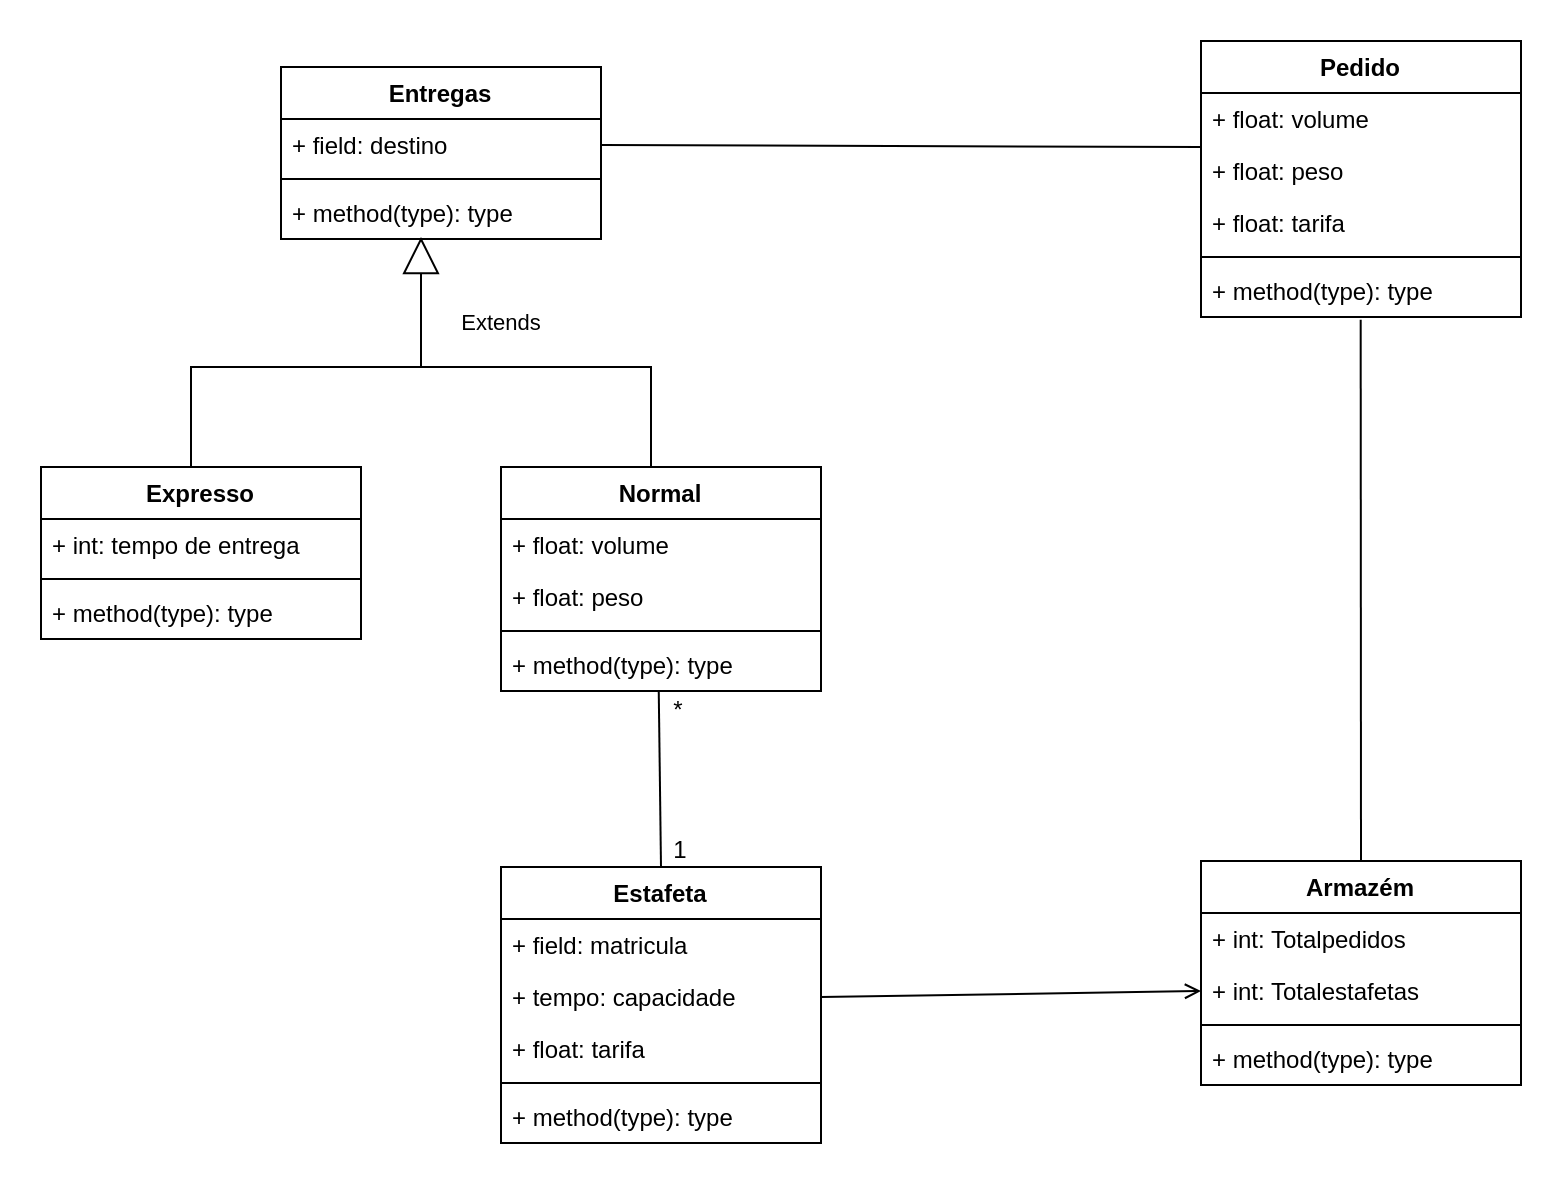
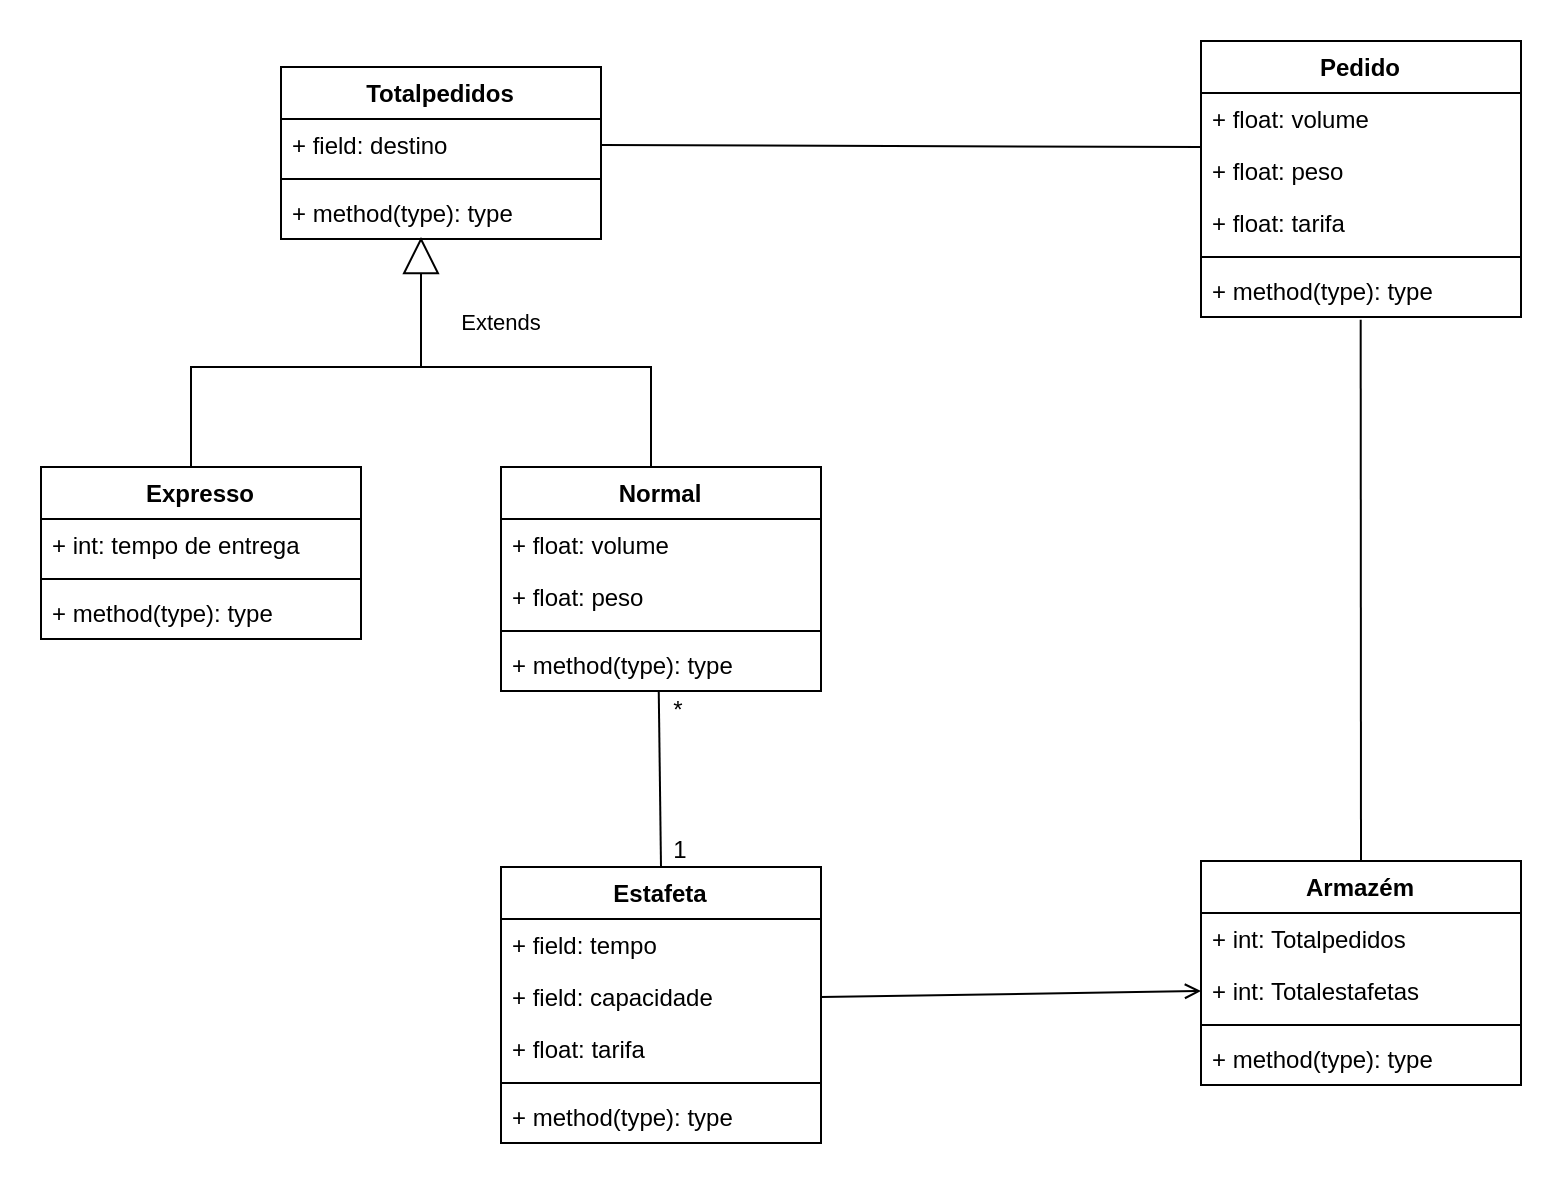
node "Entregas": label "Entregas" -> "Totalpedidos"
node "+ field: matricula": label "+ field: matricula" -> "+ field: tempo"
node "+ tempo: capacidade": label "+ tempo: capacidade" -> "+ field: capacidade"
